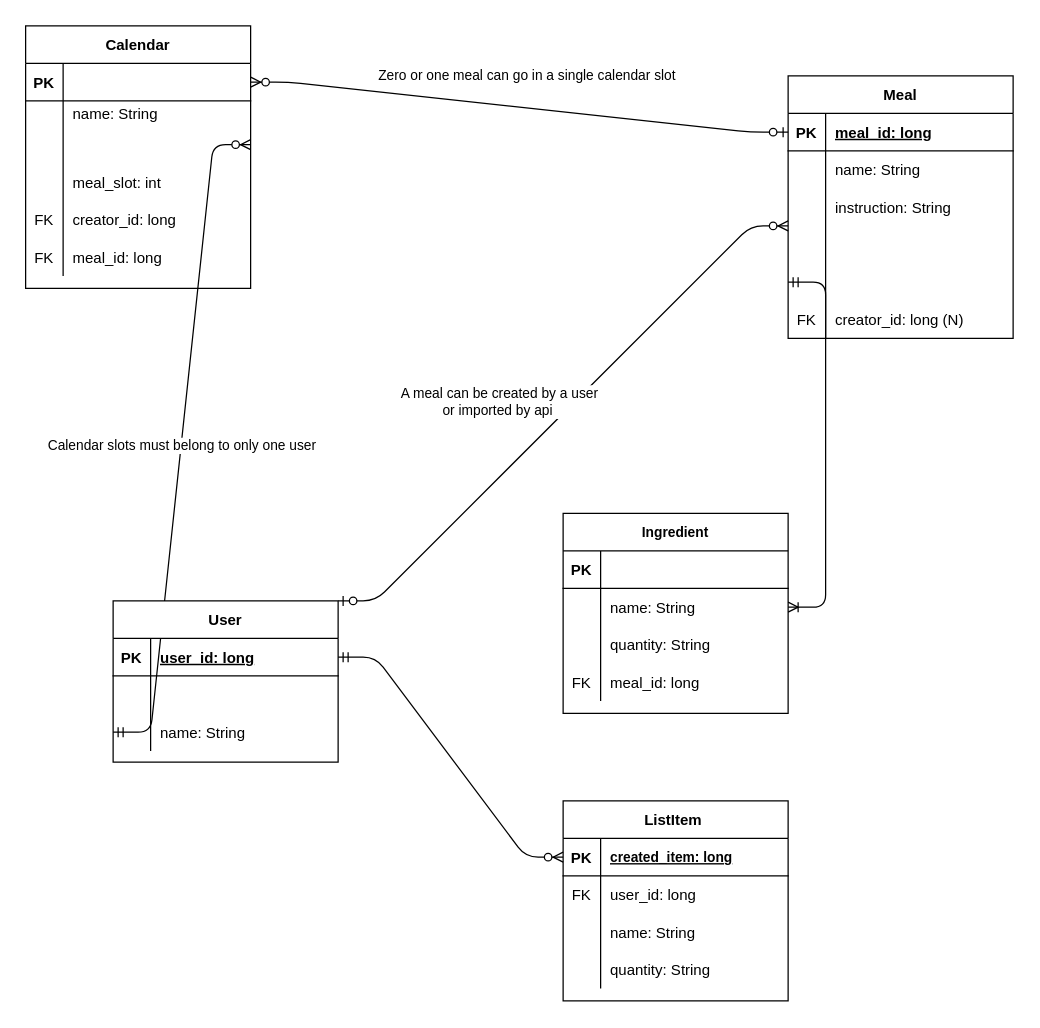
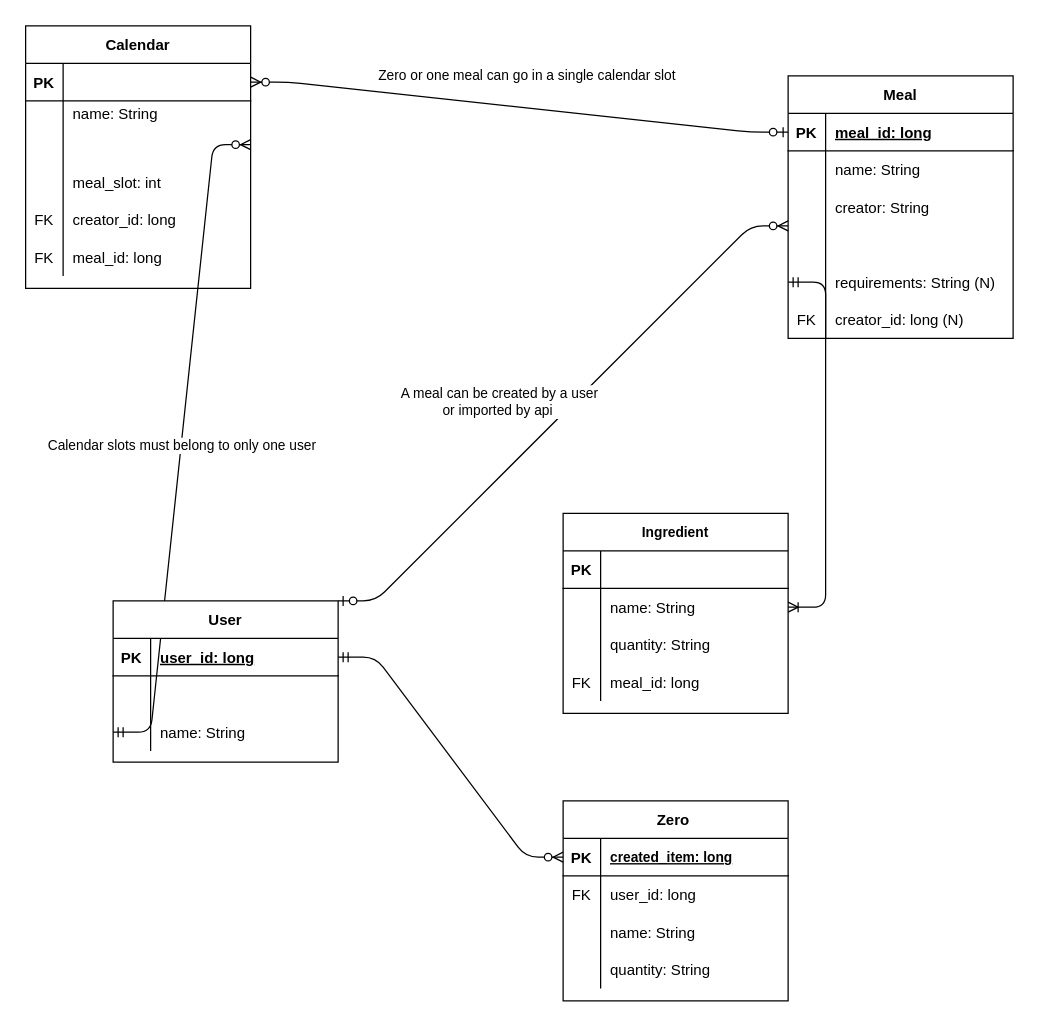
node "instruction: String": label "instruction: String" -> "creator: String"
node "requirements: String (N)": added
node "ListItem": label "ListItem" -> "Zero"
